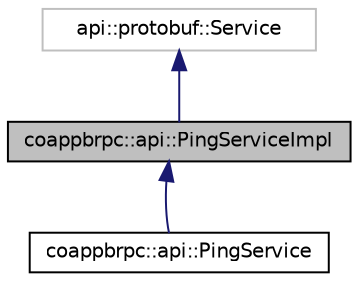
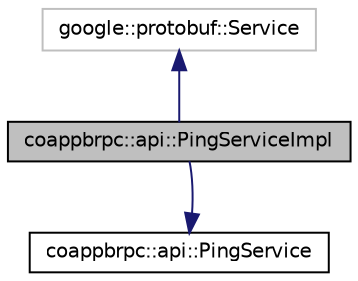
node "api::protobuf::Service": label "api::protobuf::Service" -> "google::protobuf::Service"
edge "coappbrpc::api::PingService" -> "coappbrpc::api::PingServiceImpl": reversed
